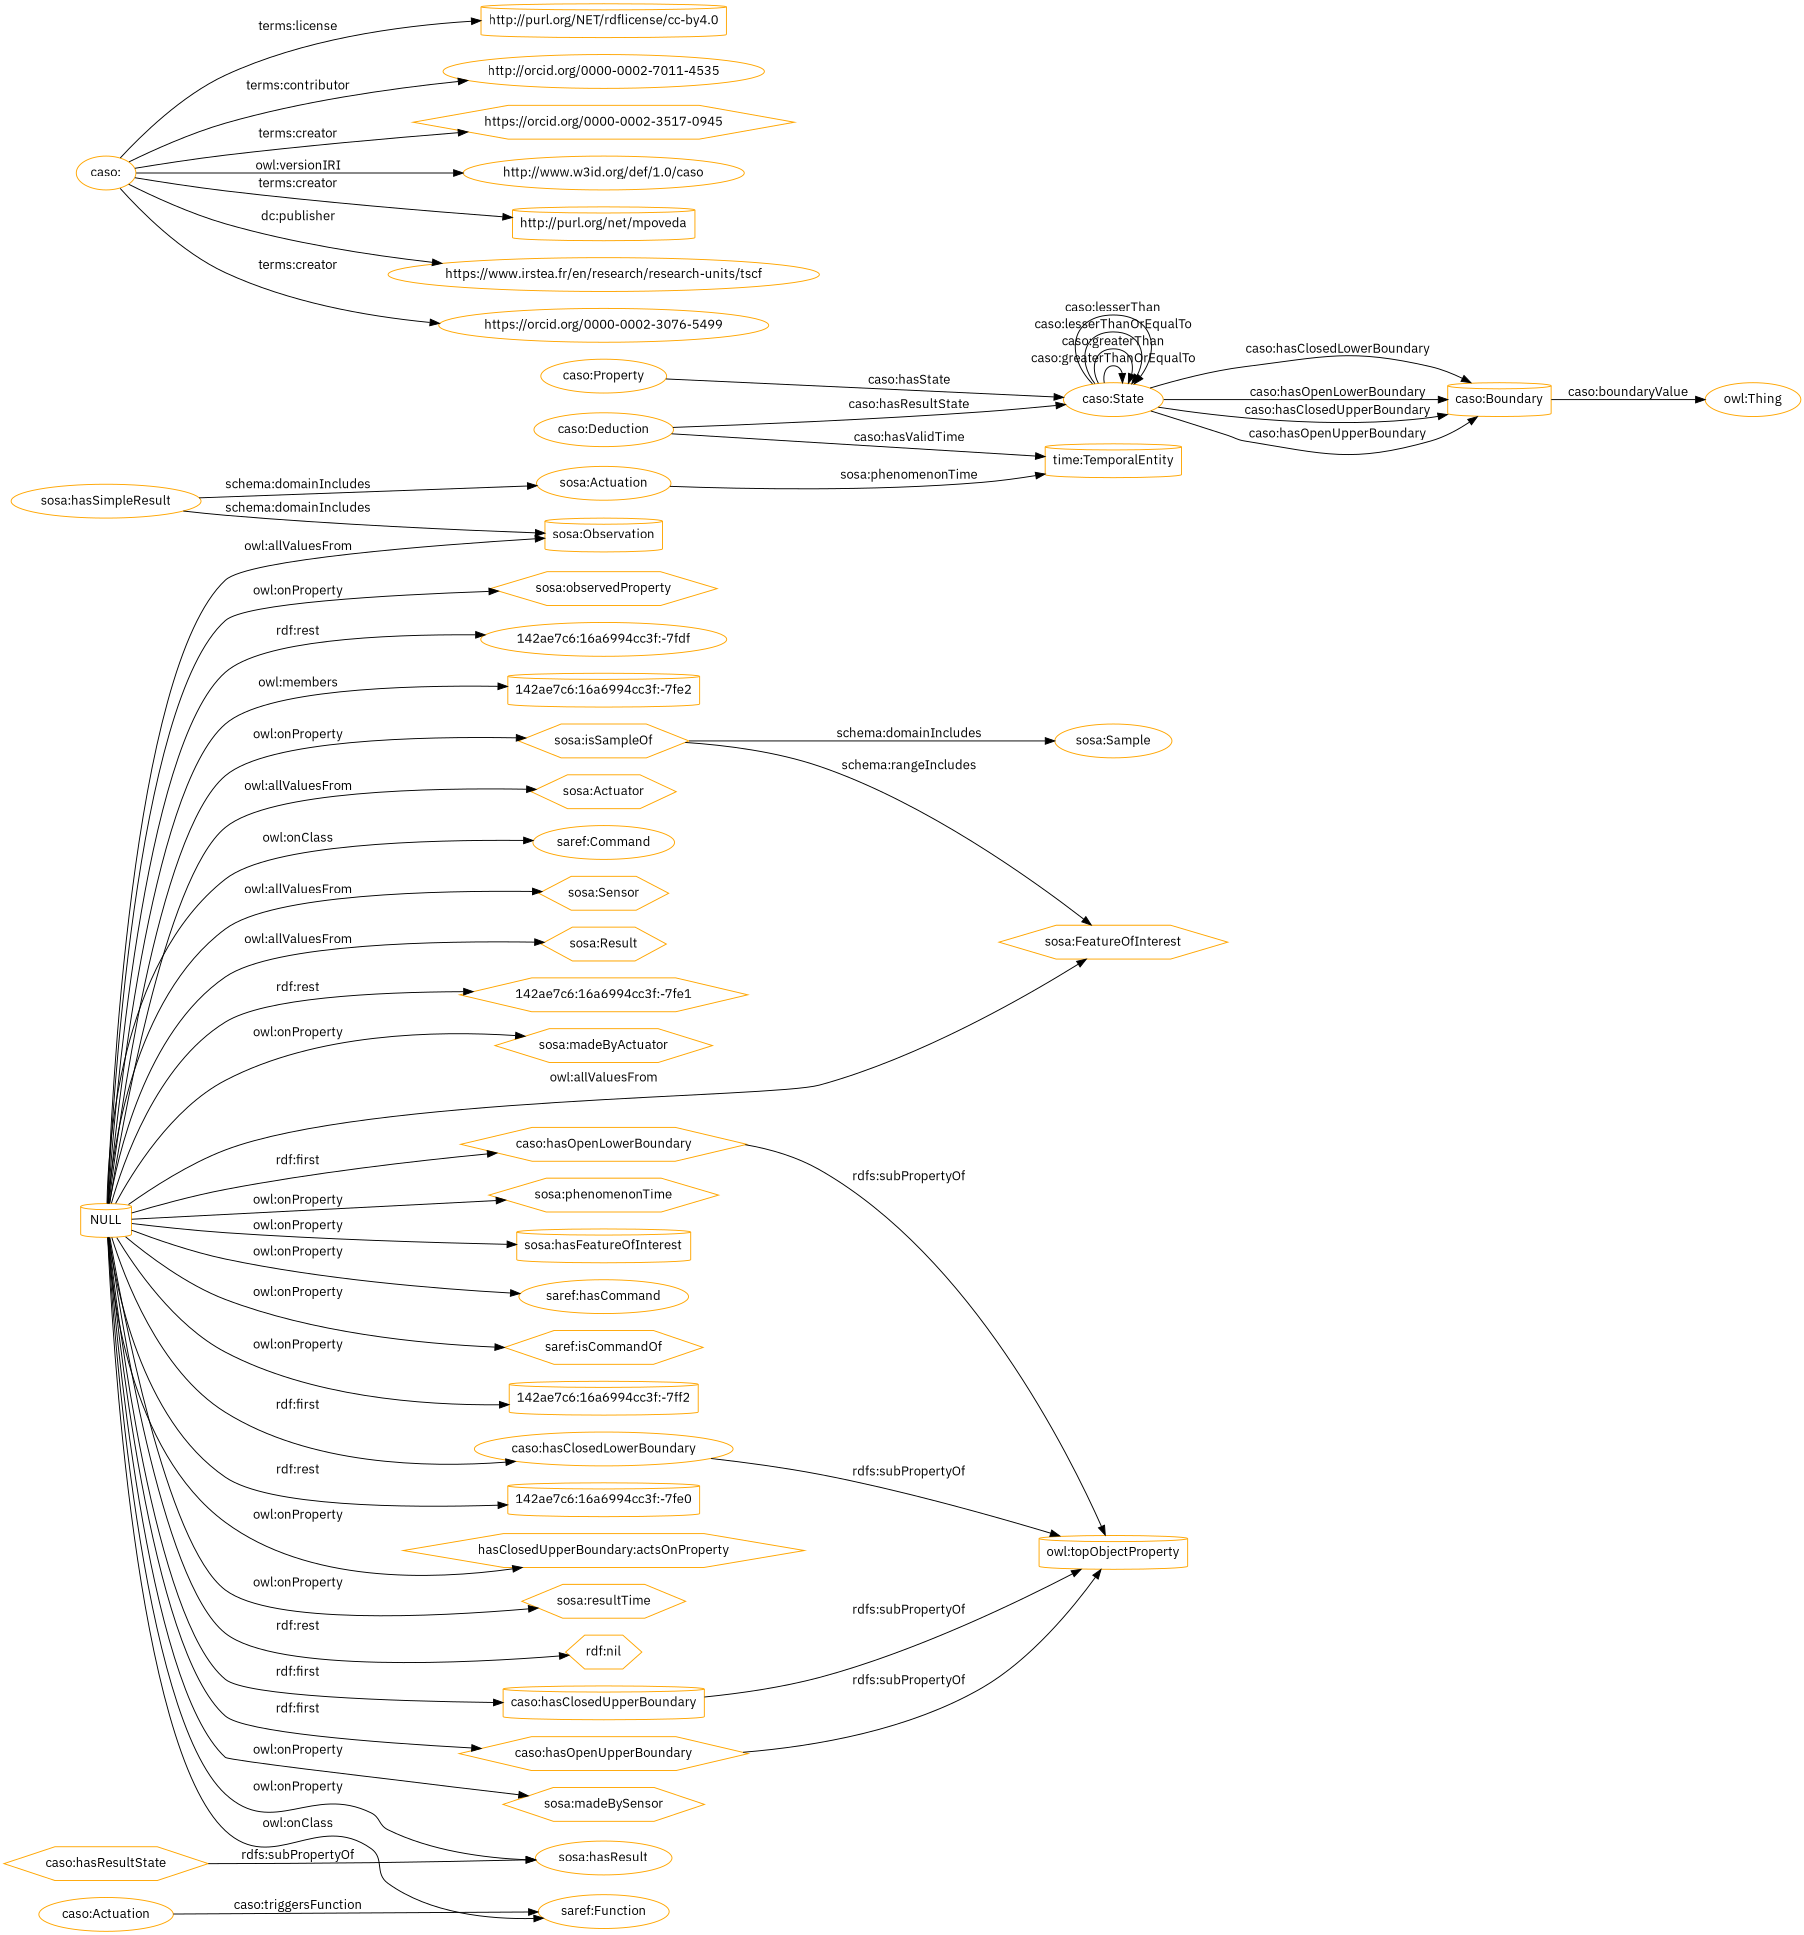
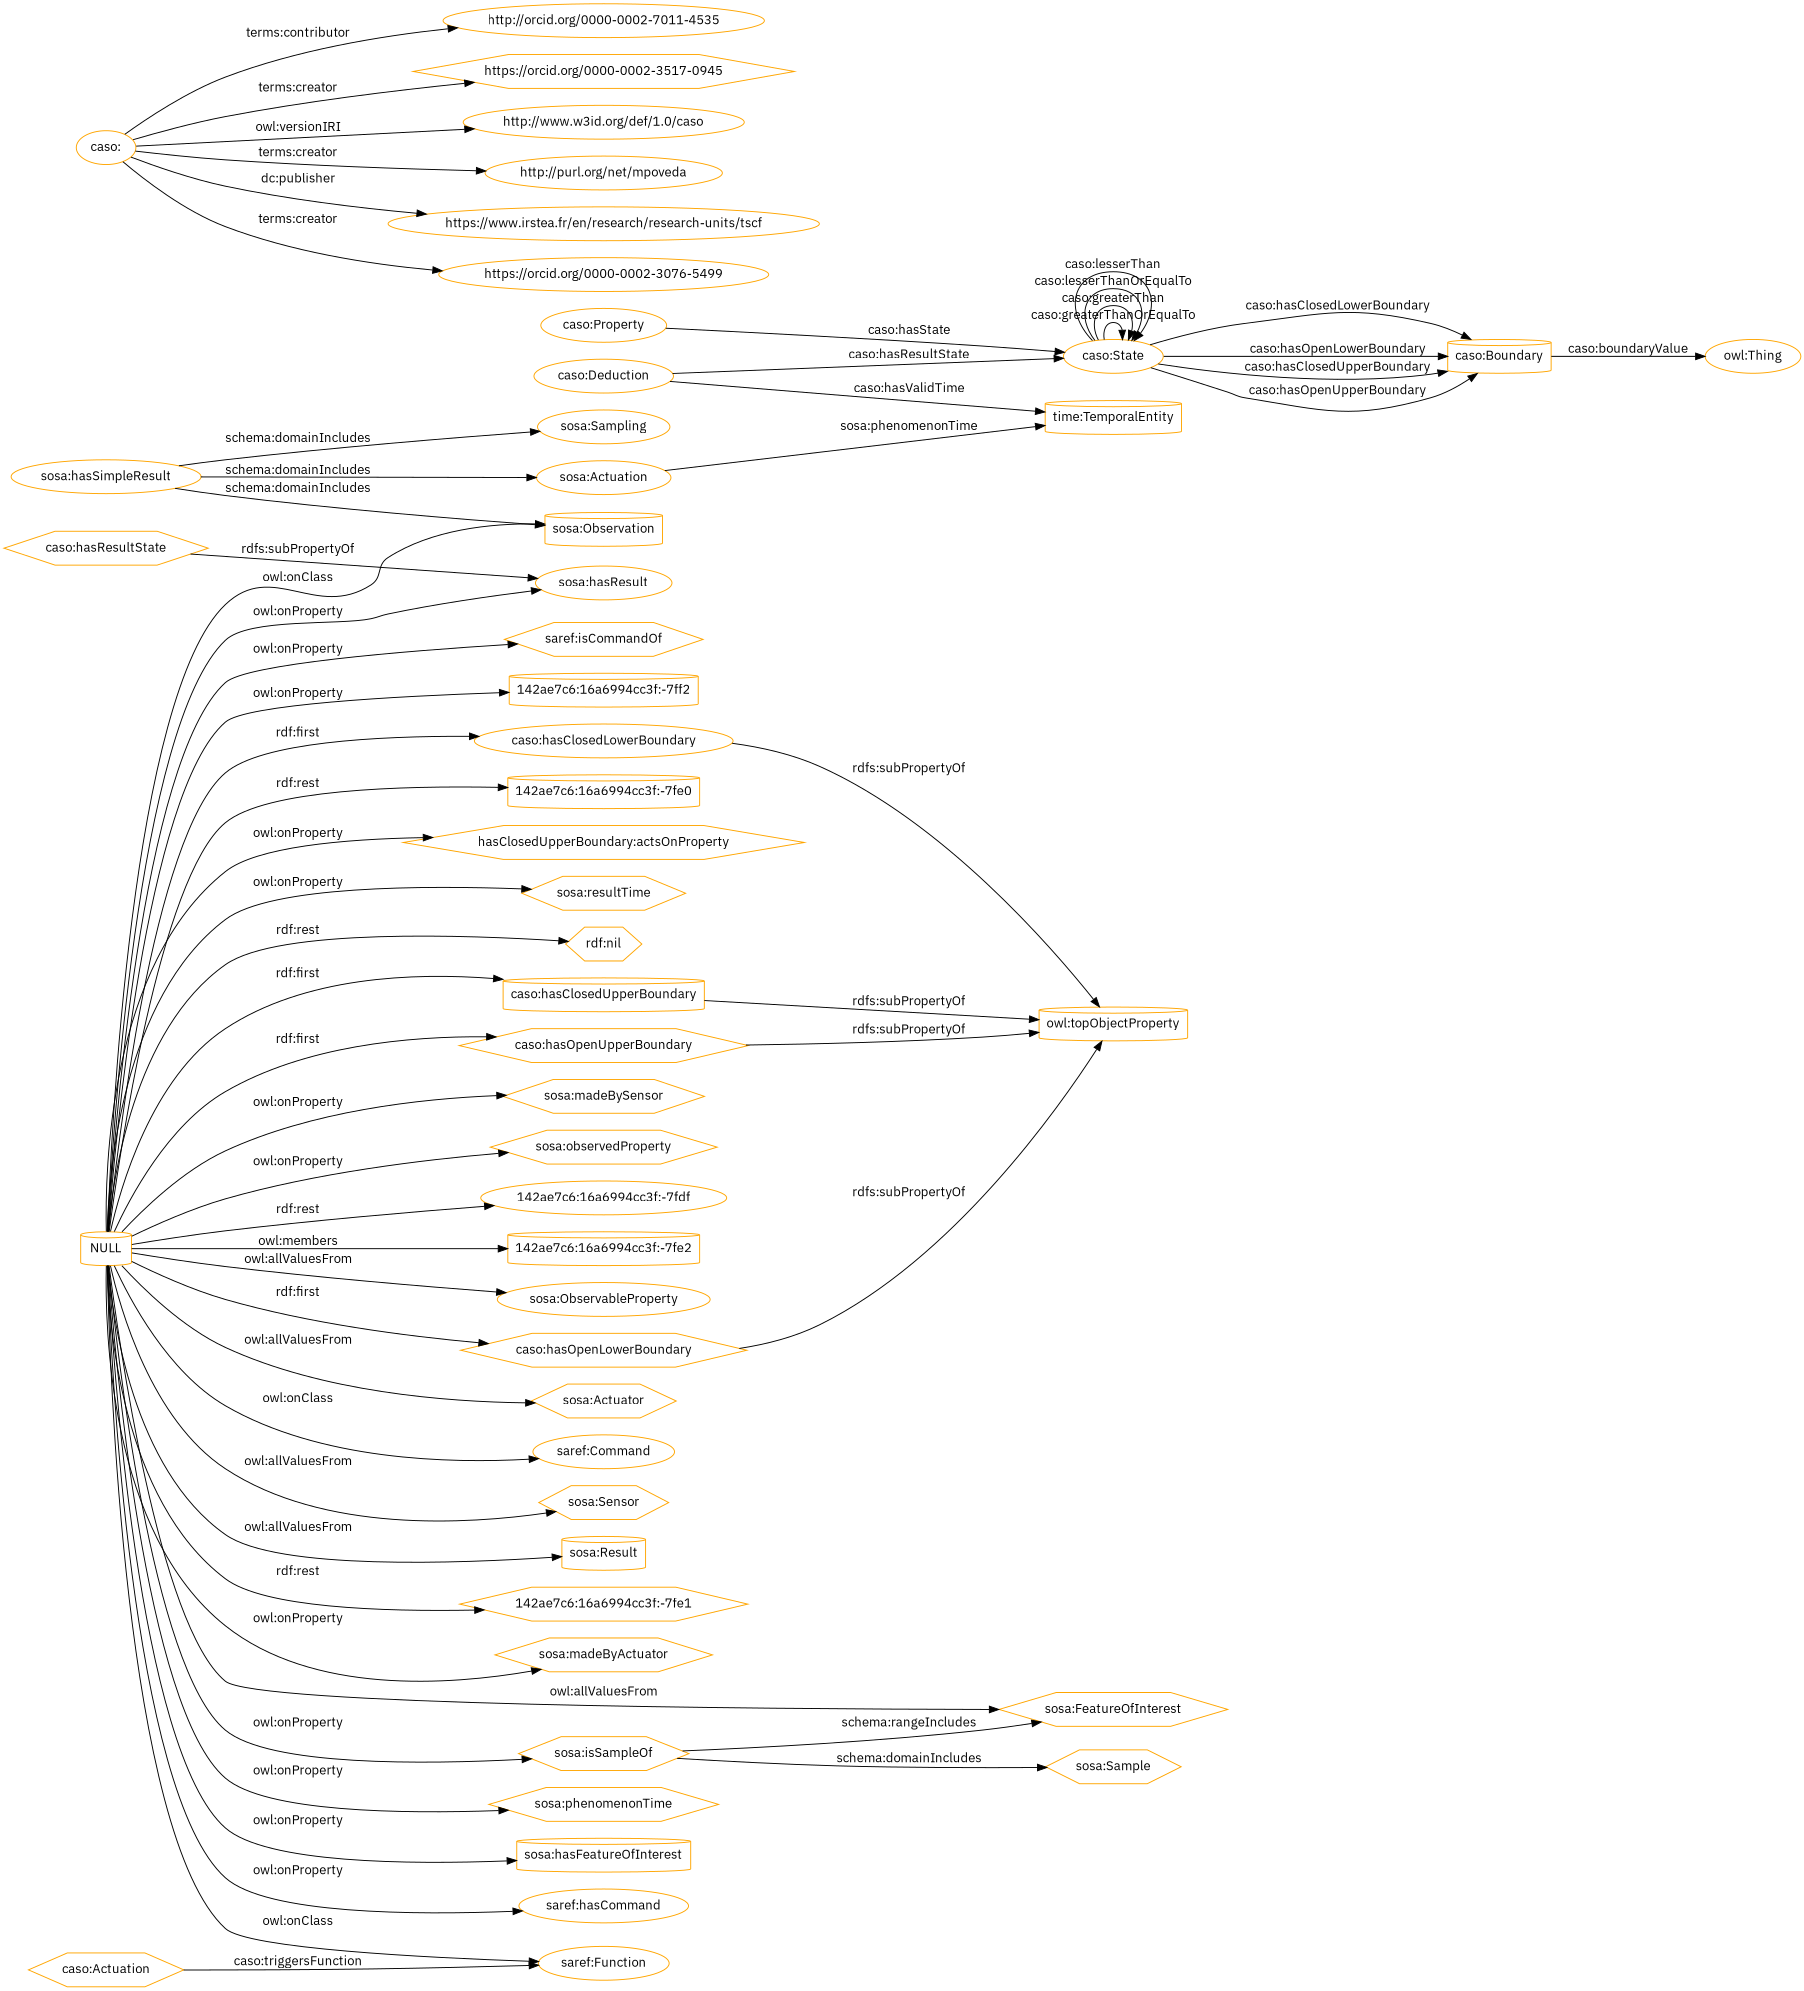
node "http://purl.org/NET/rdflicense/cc-by4.0": removed
node "http://purl.org/net/mpoveda": shape cylinder -> ellipse
node "sosa:Sampling": added
edge "NULL" -> "sosa:Observation": label "owl:allValuesFrom" -> "owl:onClass"
node "sosa:Sample": shape ellipse -> hexagon
node "sosa:Result": shape hexagon -> cylinder
node "sosa:ObservableProperty": added
node "caso:Actuation": shape ellipse -> hexagon
